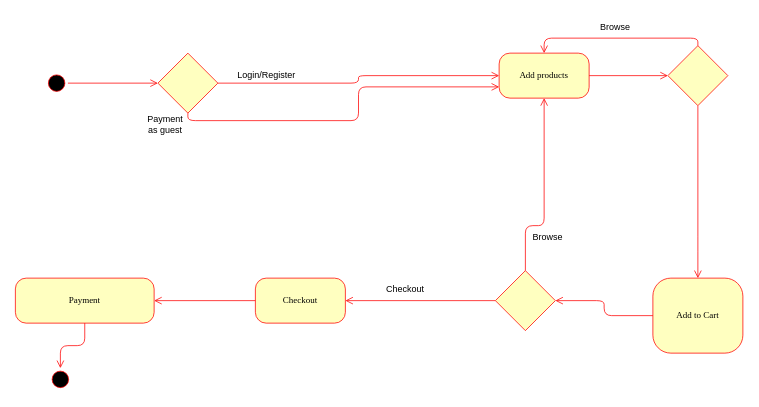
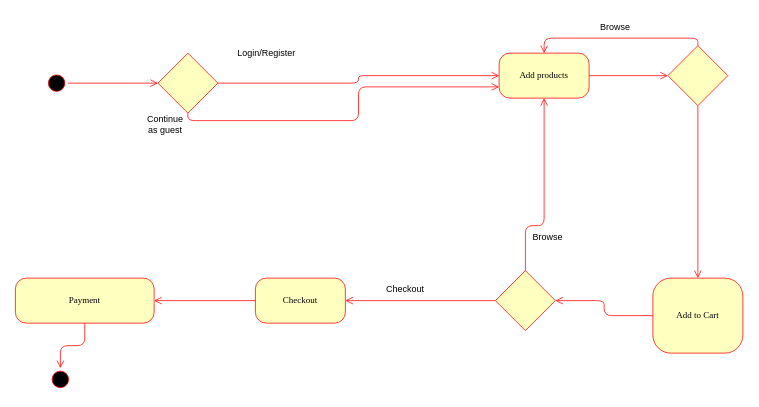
node "Login/Register": moved (267, 75) -> (267, 53)
node "Payment as guest": label "Payment as guest" -> "Continue as guest"
